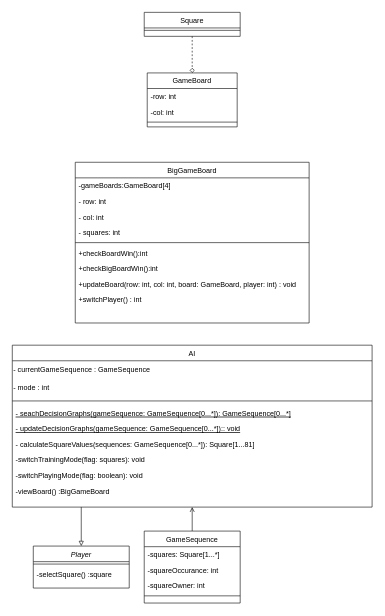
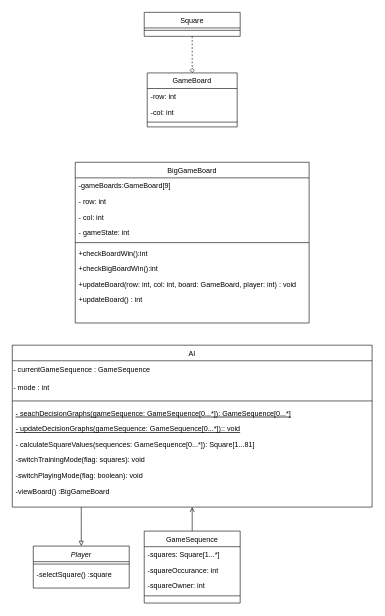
node "-gameBoards:GameBoard[4]": label "-gameBoards:GameBoard[4]" -> "-gameBoards:GameBoard[9]"
node "- squares: int": label "- squares: int" -> "- gameState: int"
node "+switchPlayer() : int": label "+switchPlayer() : int" -> "+updateBoard() : int"
